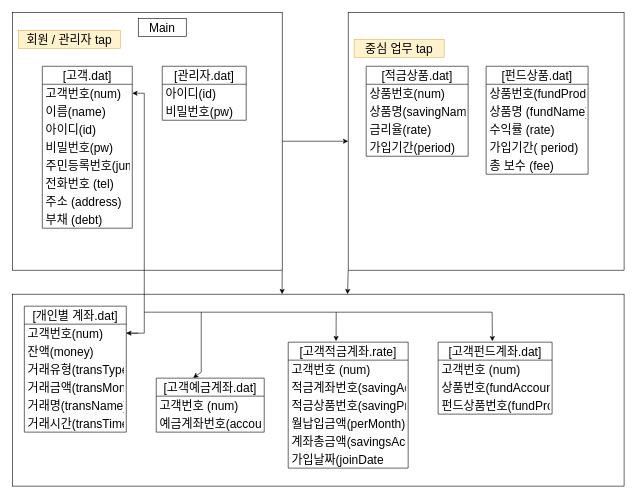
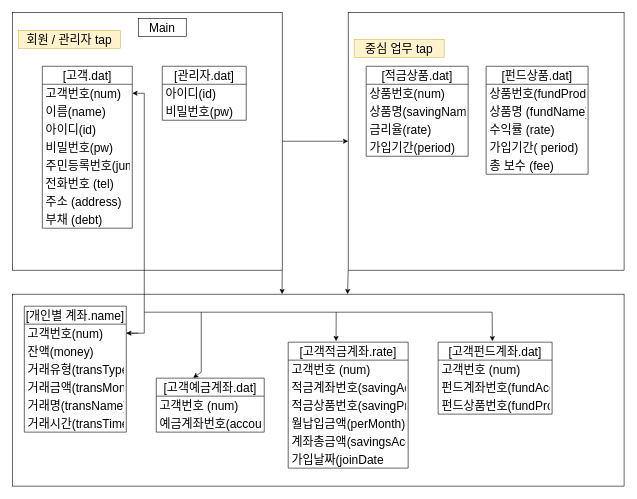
node "[개인별 계좌.dat]": label "[개인별 계좌.dat]" -> "[개인별 계좌.name]"
node "상품번호(fundAccount)": label "상품번호(fundAccount)" -> "펀드계좌번호(fundAccount)"
